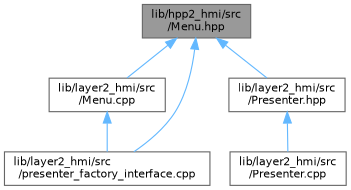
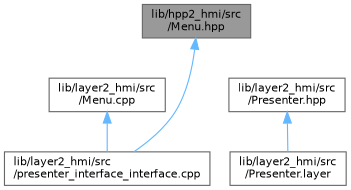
edge "lib/layer2_hmi/src /Menu.cpp" -> "lib/hpp2_hmi/src /Menu.hpp": removed
edge "lib/layer2_hmi/src /Presenter.hpp" -> "lib/hpp2_hmi/src /Menu.hpp": removed
node "lib/layer2_hmi/src /presenter_factory_interface.cpp": label "lib/layer2_hmi/src /presenter_factory_interface.cpp" -> "lib/layer2_hmi/src /presenter_interface_interface.cpp"
node "lib/layer2_hmi/src /Presenter.cpp": label "lib/layer2_hmi/src /Presenter.cpp" -> "lib/layer2_hmi/src /Presenter.layer"
